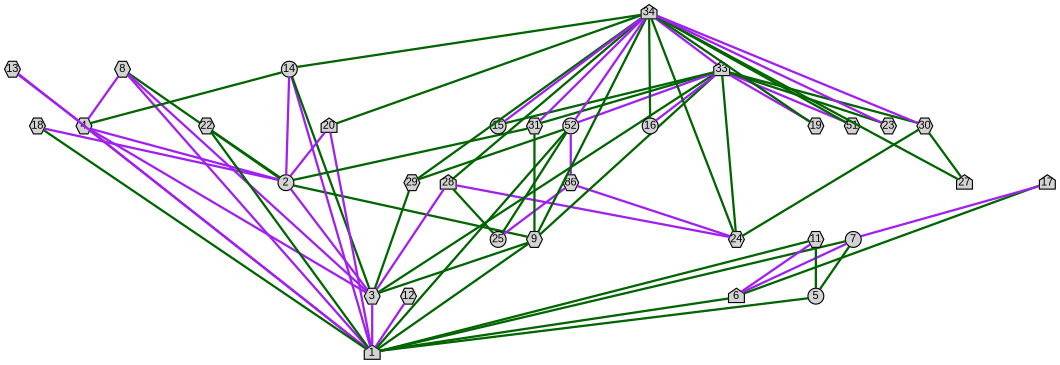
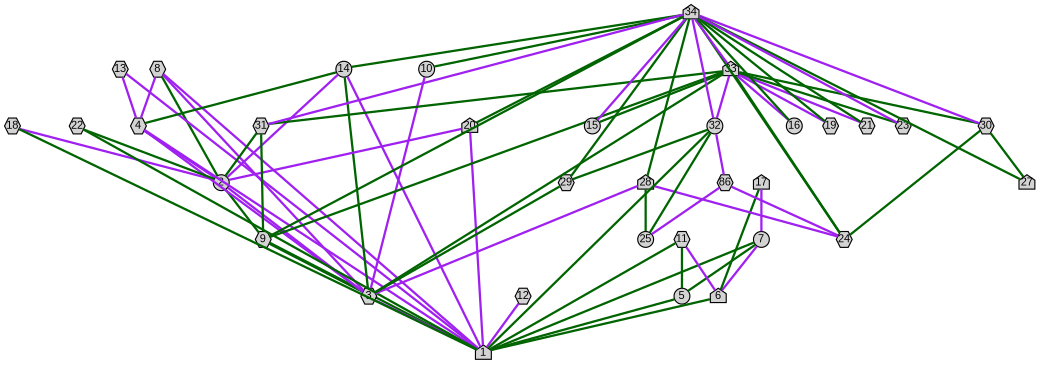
node "10": added
node "52": label "52" -> "32"
node "51": label "51" -> "21"
